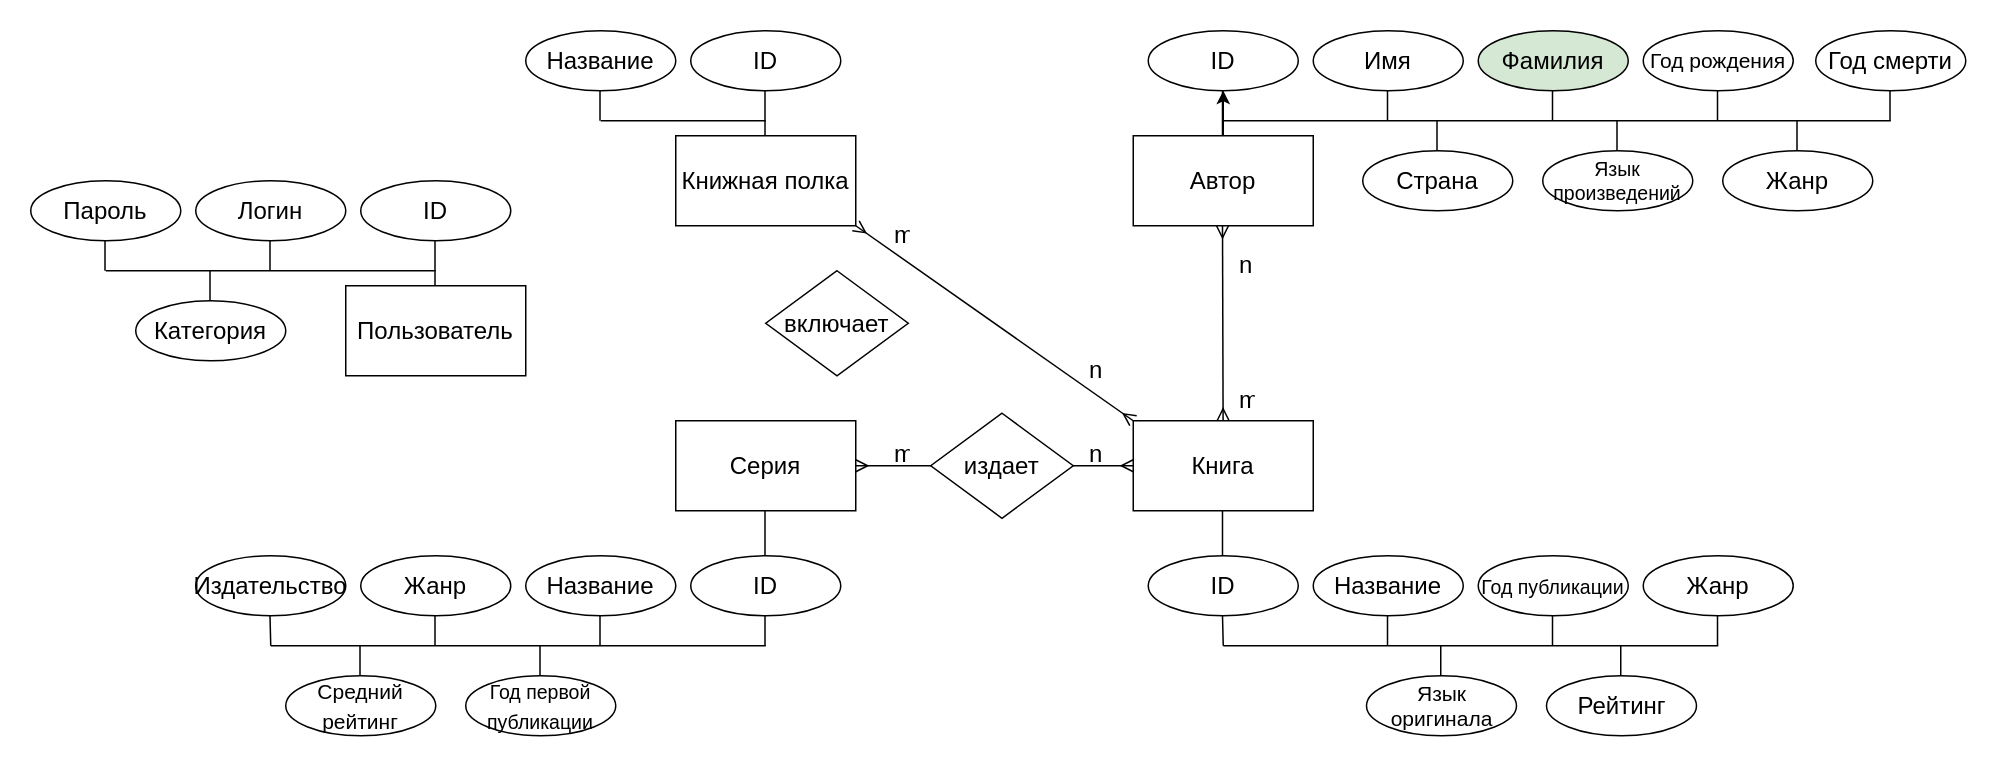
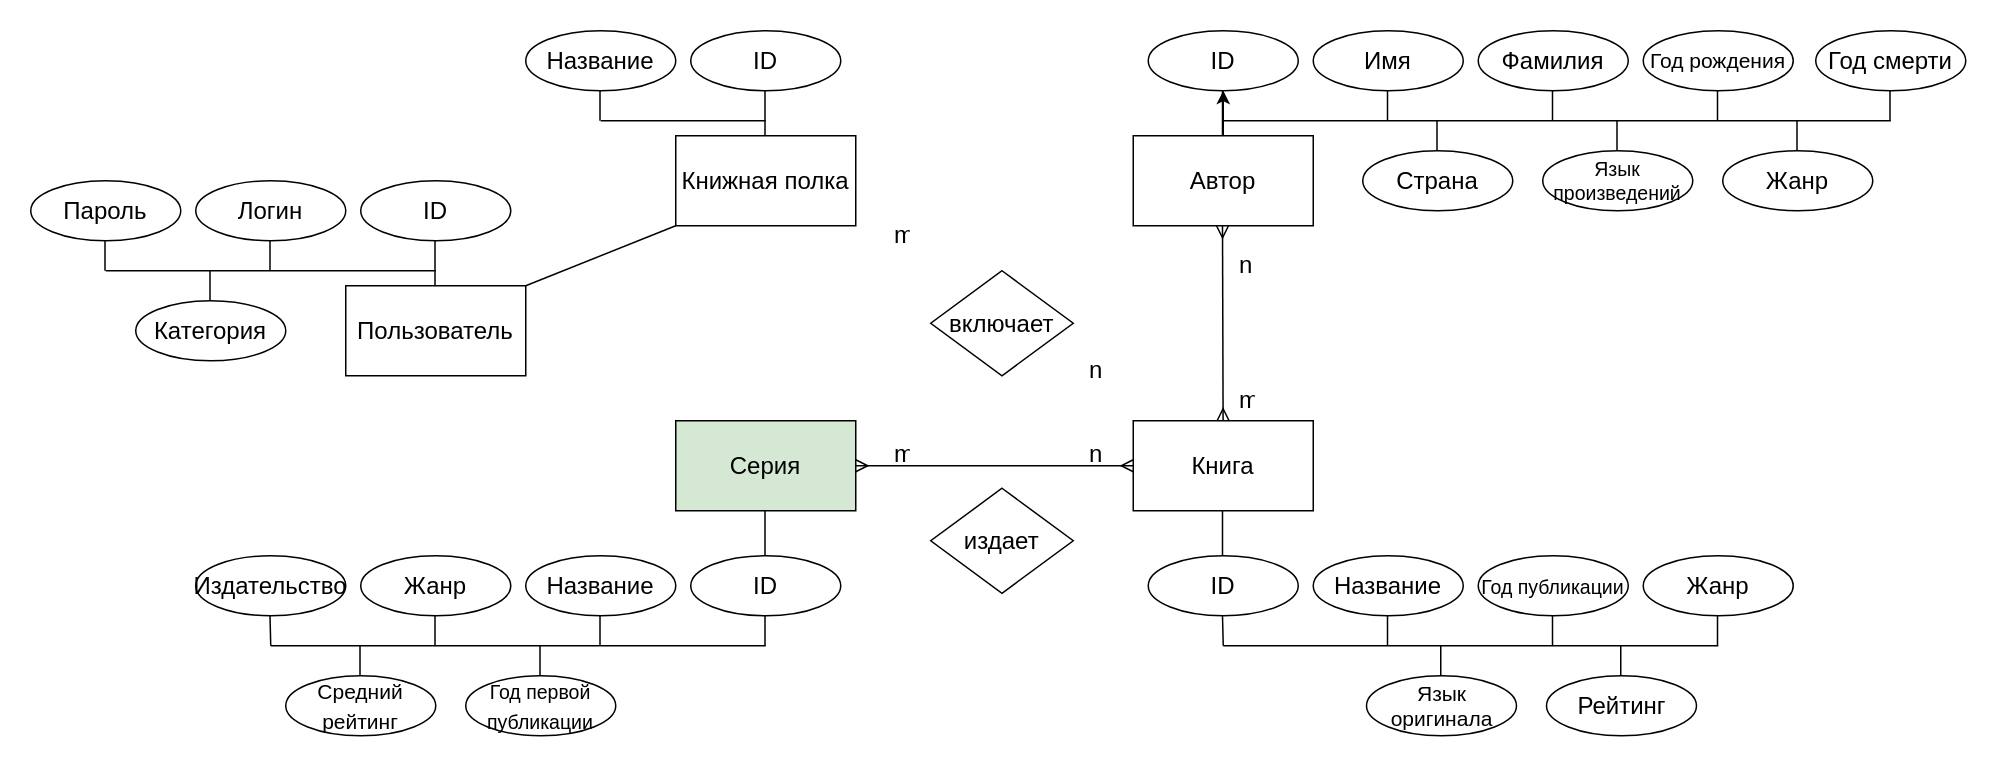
node "Фамилия": fillcolor #d5e8d4 -> #ffffff
edge "Книжная полка" -- "Пользователь": added
node "включает": moved (837, 323) -> (1002, 323)
edge "Книжная полка" -- "Книга": removed
node "Серия": fillcolor #ffffff -> #d5e8d4
node "издает": moved (1002, 466) -> (1002, 541)
